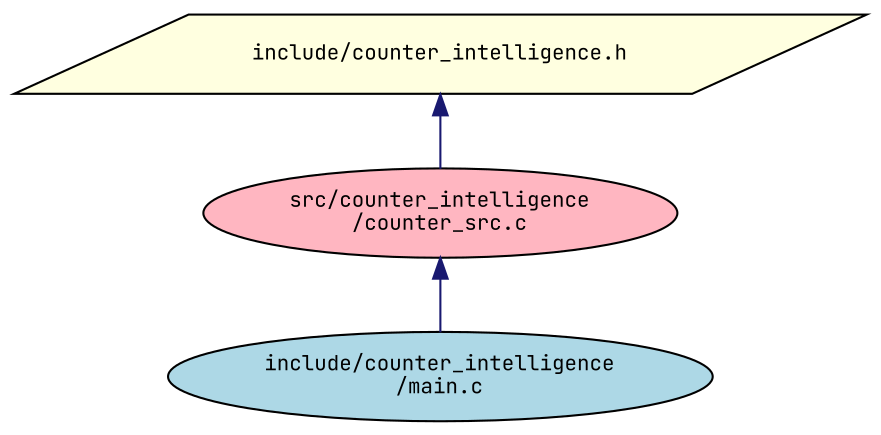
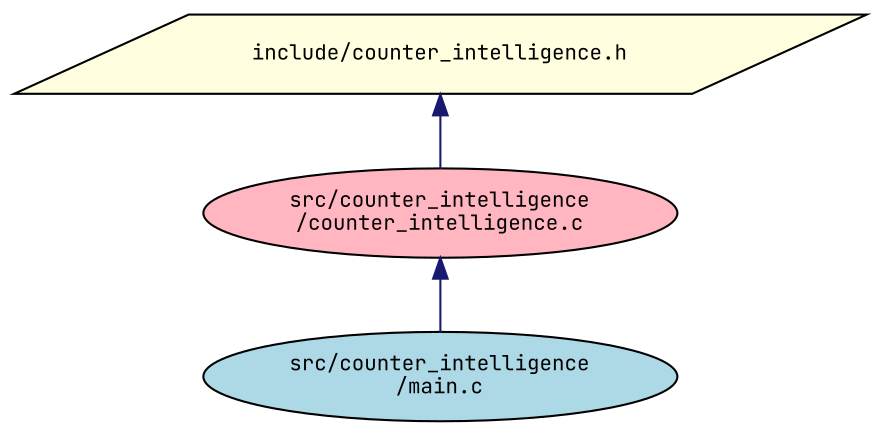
node "src/counter_intelligence /counter_src.c": label "src/counter_intelligence /counter_src.c" -> "src/counter_intelligence /counter_intelligence.c"
node "include/counter_intelligence /main.c": label "include/counter_intelligence /main.c" -> "src/counter_intelligence /main.c"
